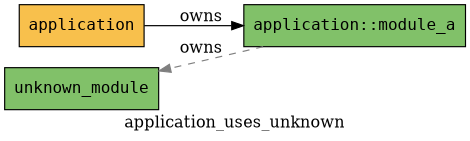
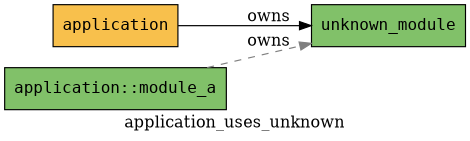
edge "application" -> "application::module_a": now "application" -> "unknown_module"
